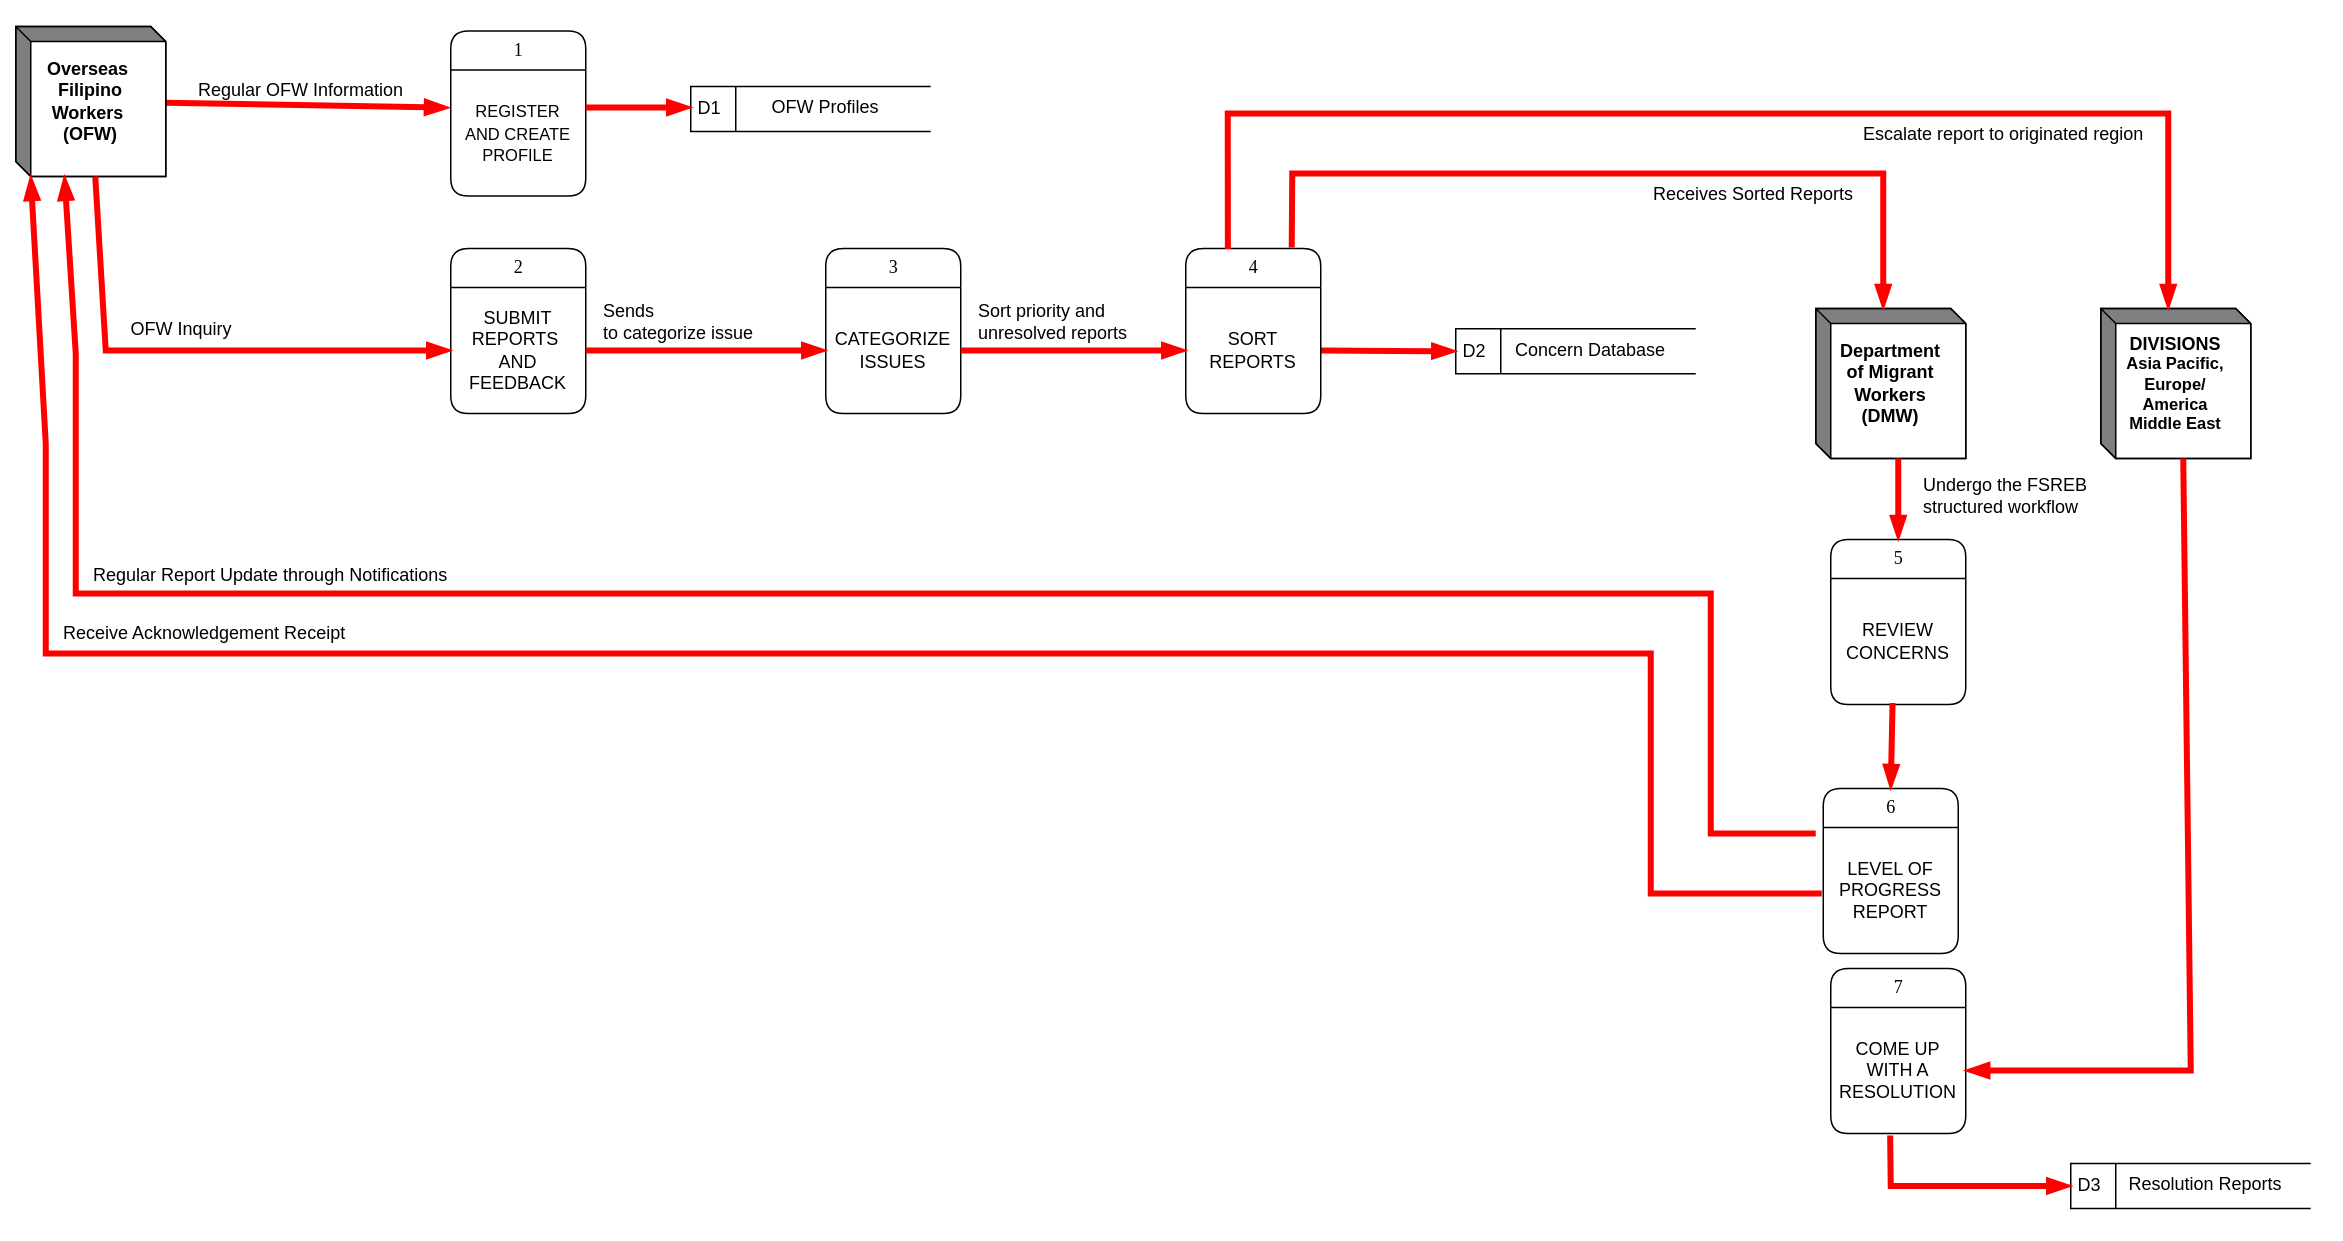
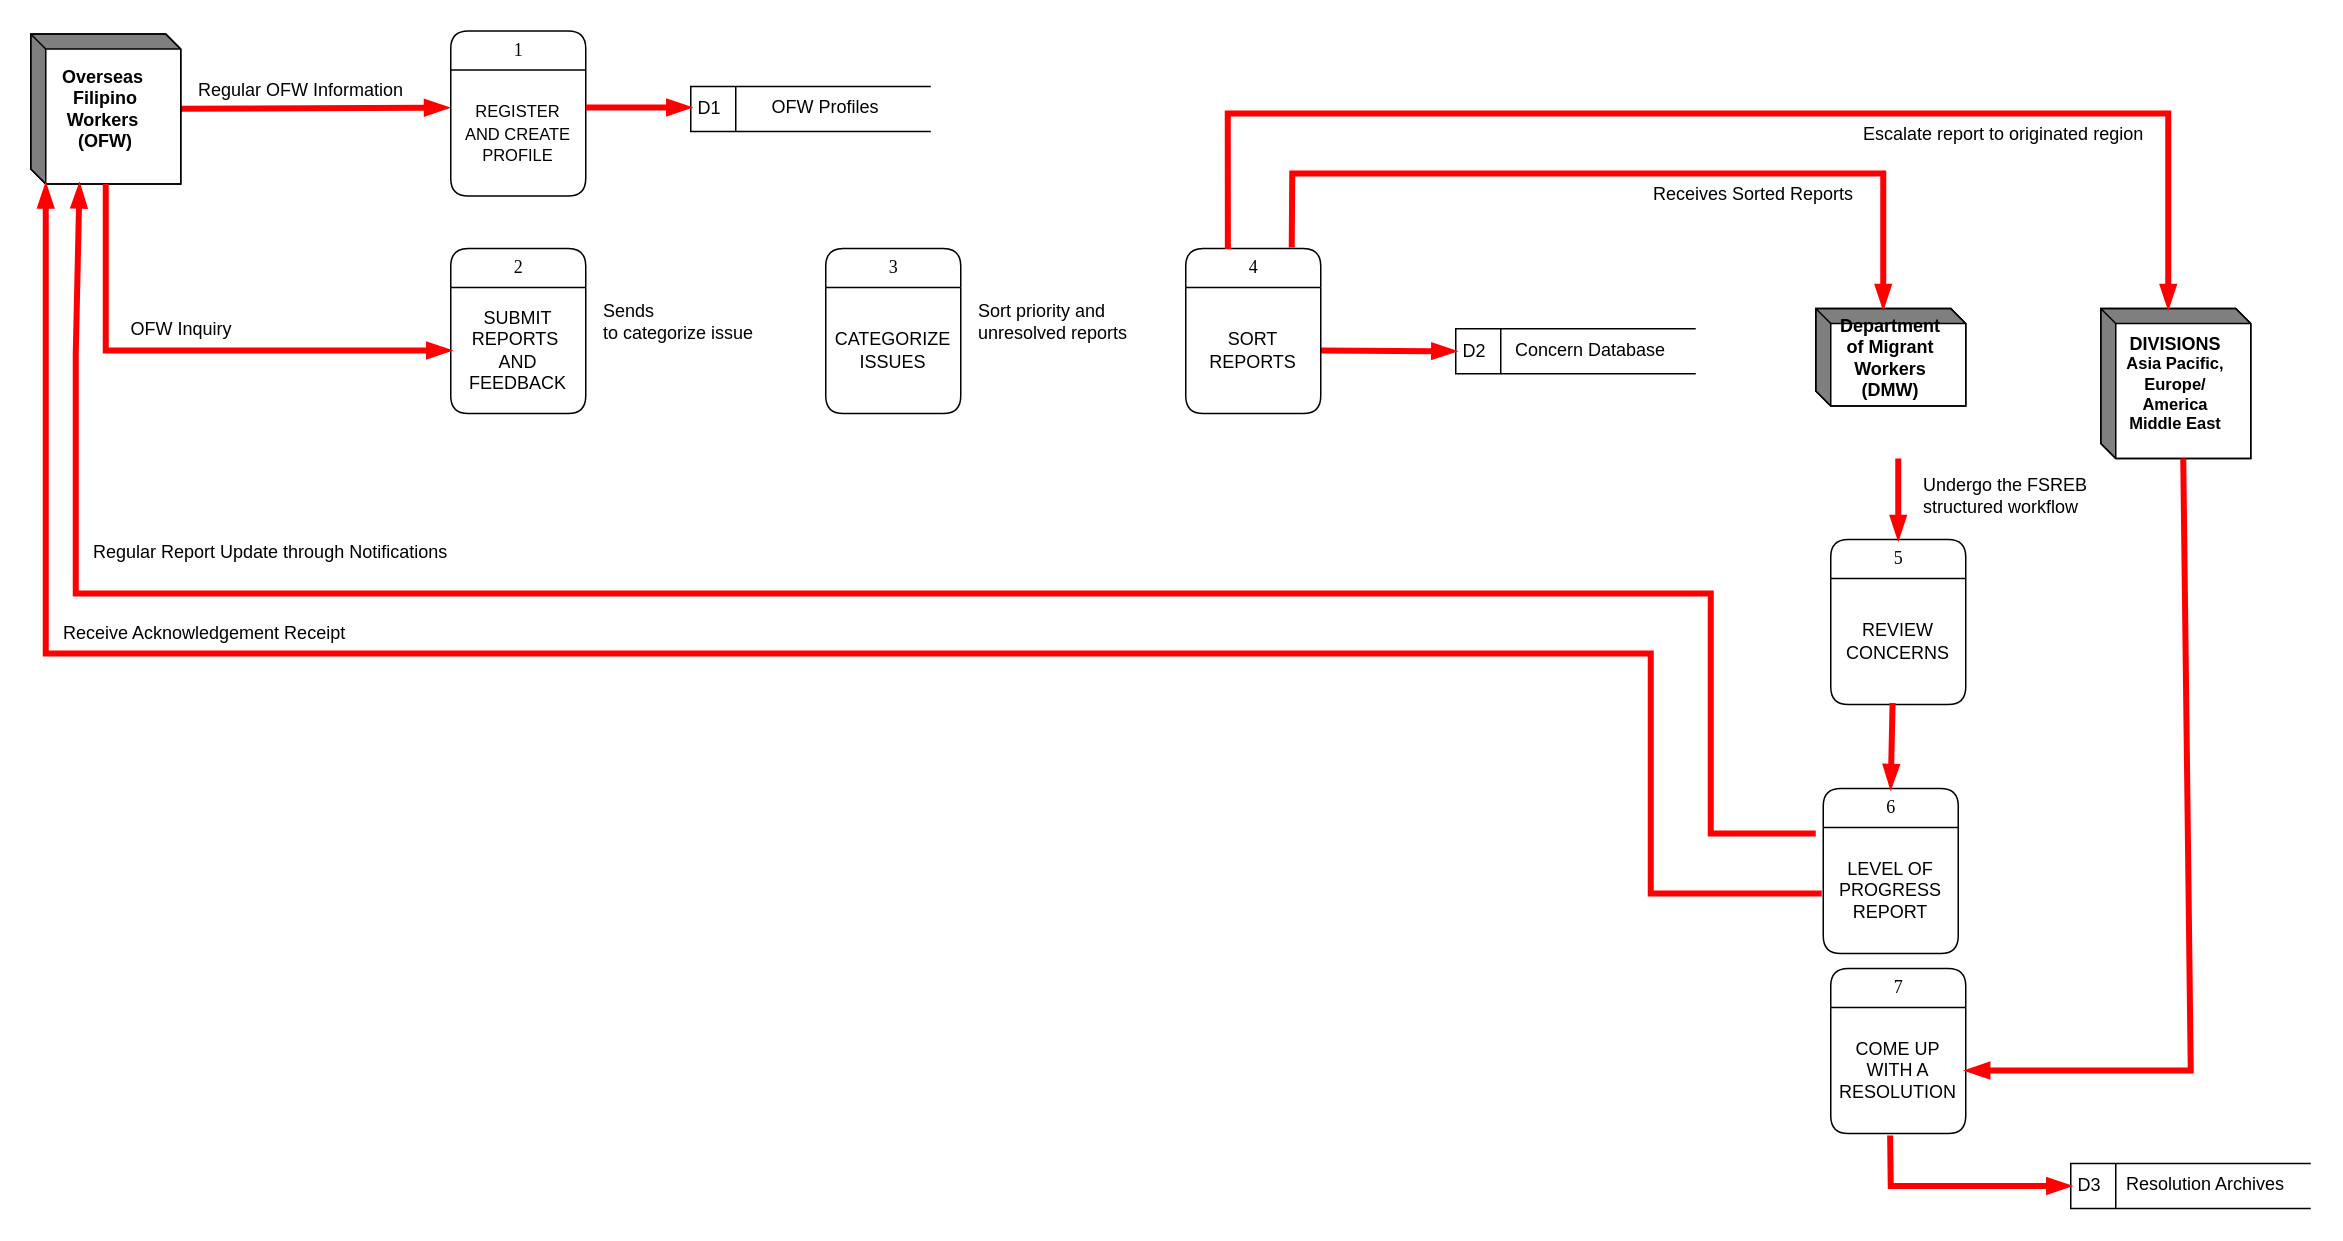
node "Overseas Filipino Workers (OFW)": moved (91, 101) -> (106, 109)
edge "SUBMIT REPORTS AND FEEDBACK" -> "CATEGORIZE ISSUES": removed
edge "CATEGORIZE ISSUES" -> "SORT REPORTS": removed
node "Department of Migrant Workers (DMW)": size 150x150 -> 150x98
node "Regular Report Update through Notifications": moved (286, 564) -> (286, 542)
node "Resolution Reports": label "Resolution Reports" -> "Resolution Archives"
